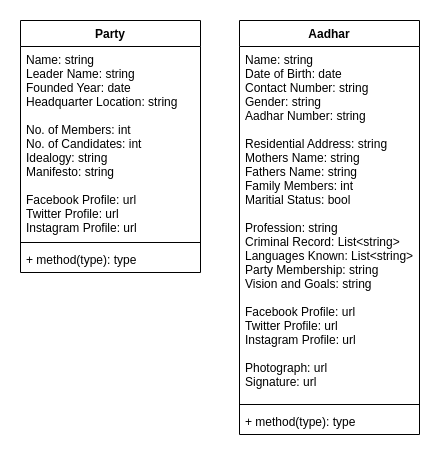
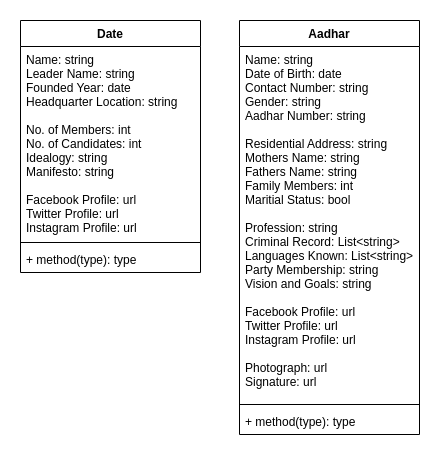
node "Party": label "Party" -> "Date"
